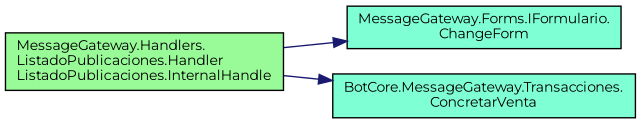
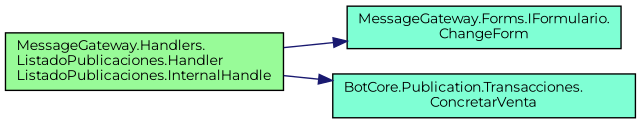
node "BotCore.MessageGateway.Transacciones. ConcretarVenta": label "BotCore.MessageGateway.Transacciones. ConcretarVenta" -> "BotCore.Publication.Transacciones. ConcretarVenta"
